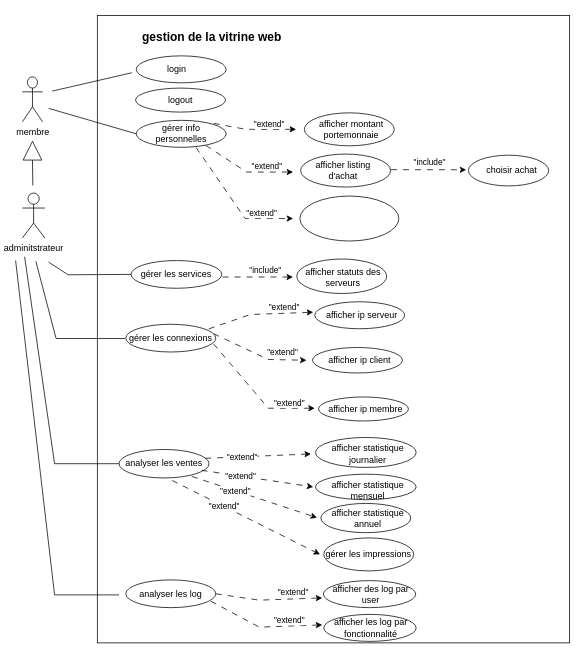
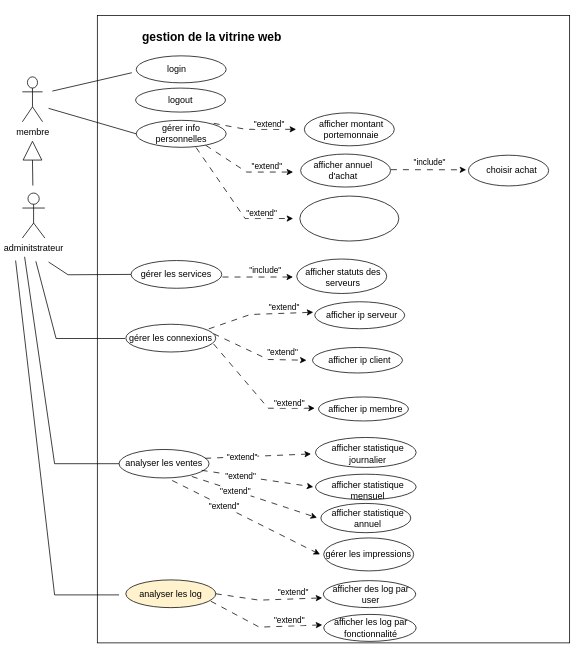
node "afficher listing d'achat": label "afficher listing d'achat" -> "afficher annuel d'achat"
node "analyser les log": fillcolor #ffffff -> #fff2cc
